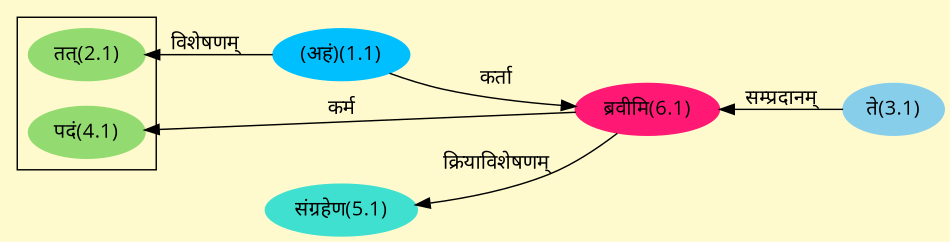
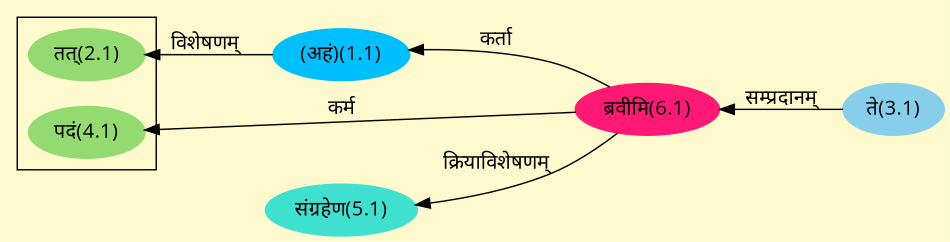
edge "(अहं)(1.1)" -> "ब्रवीमि(6.1)": reversed
